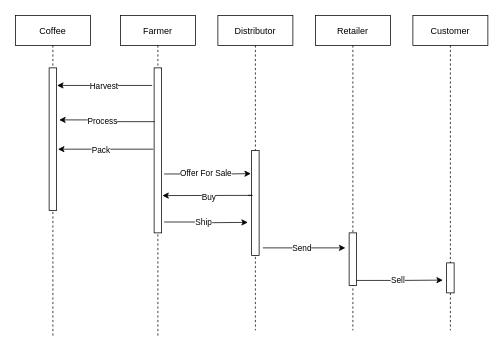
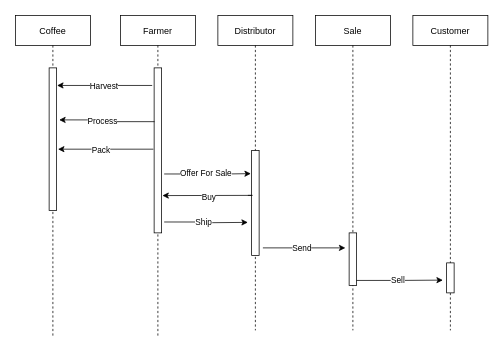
node "Retailer": label "Retailer" -> "Sale"
